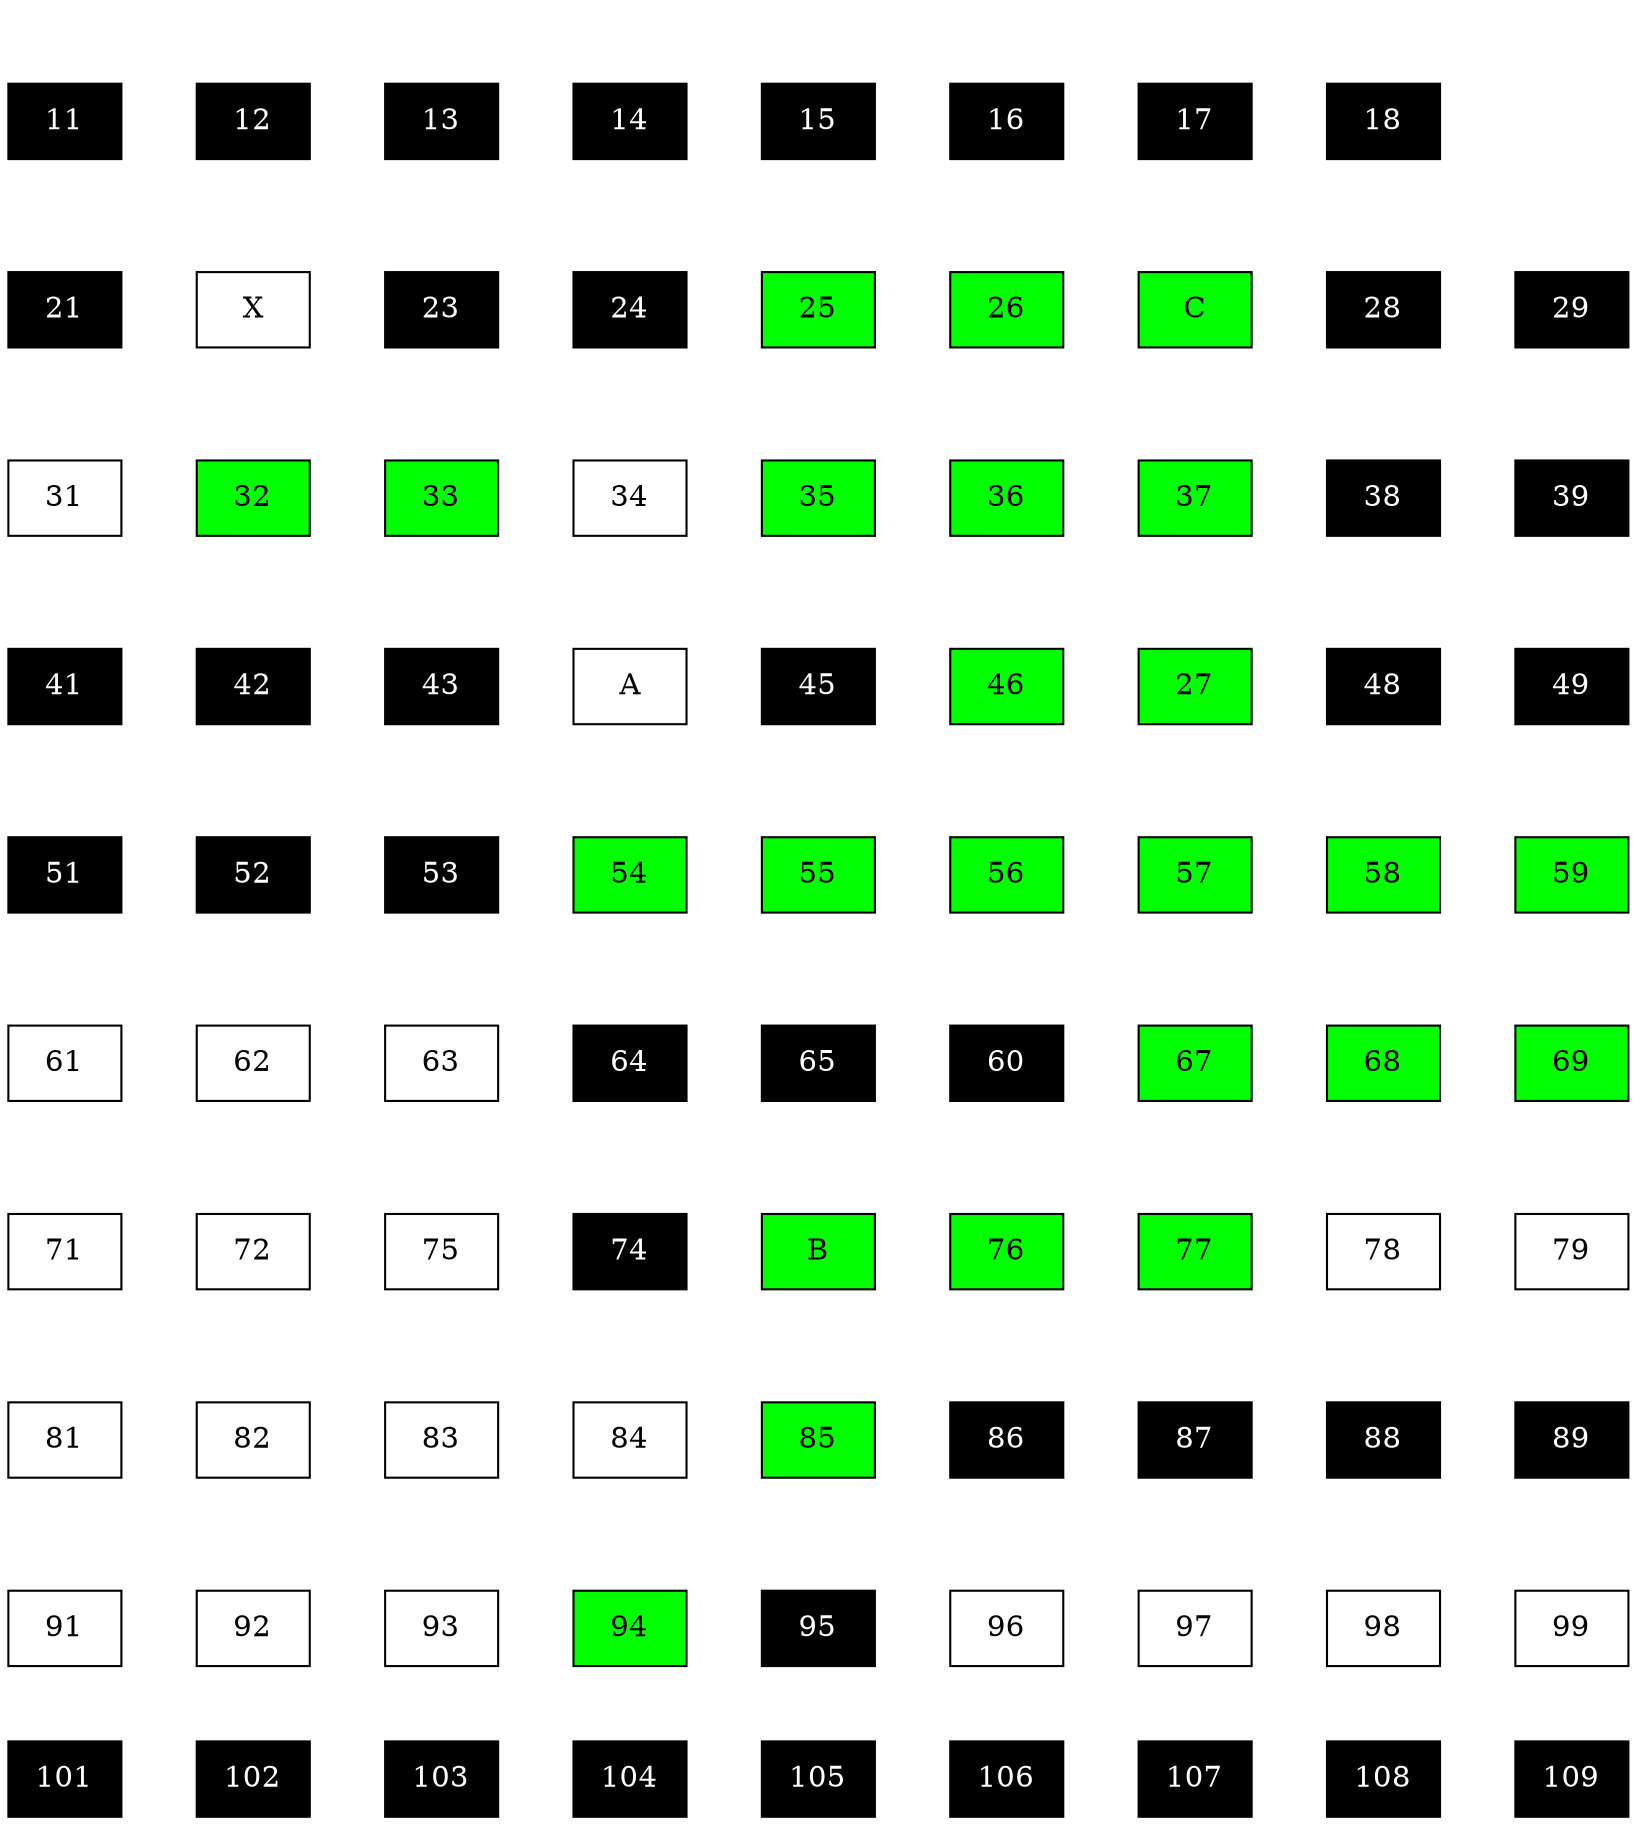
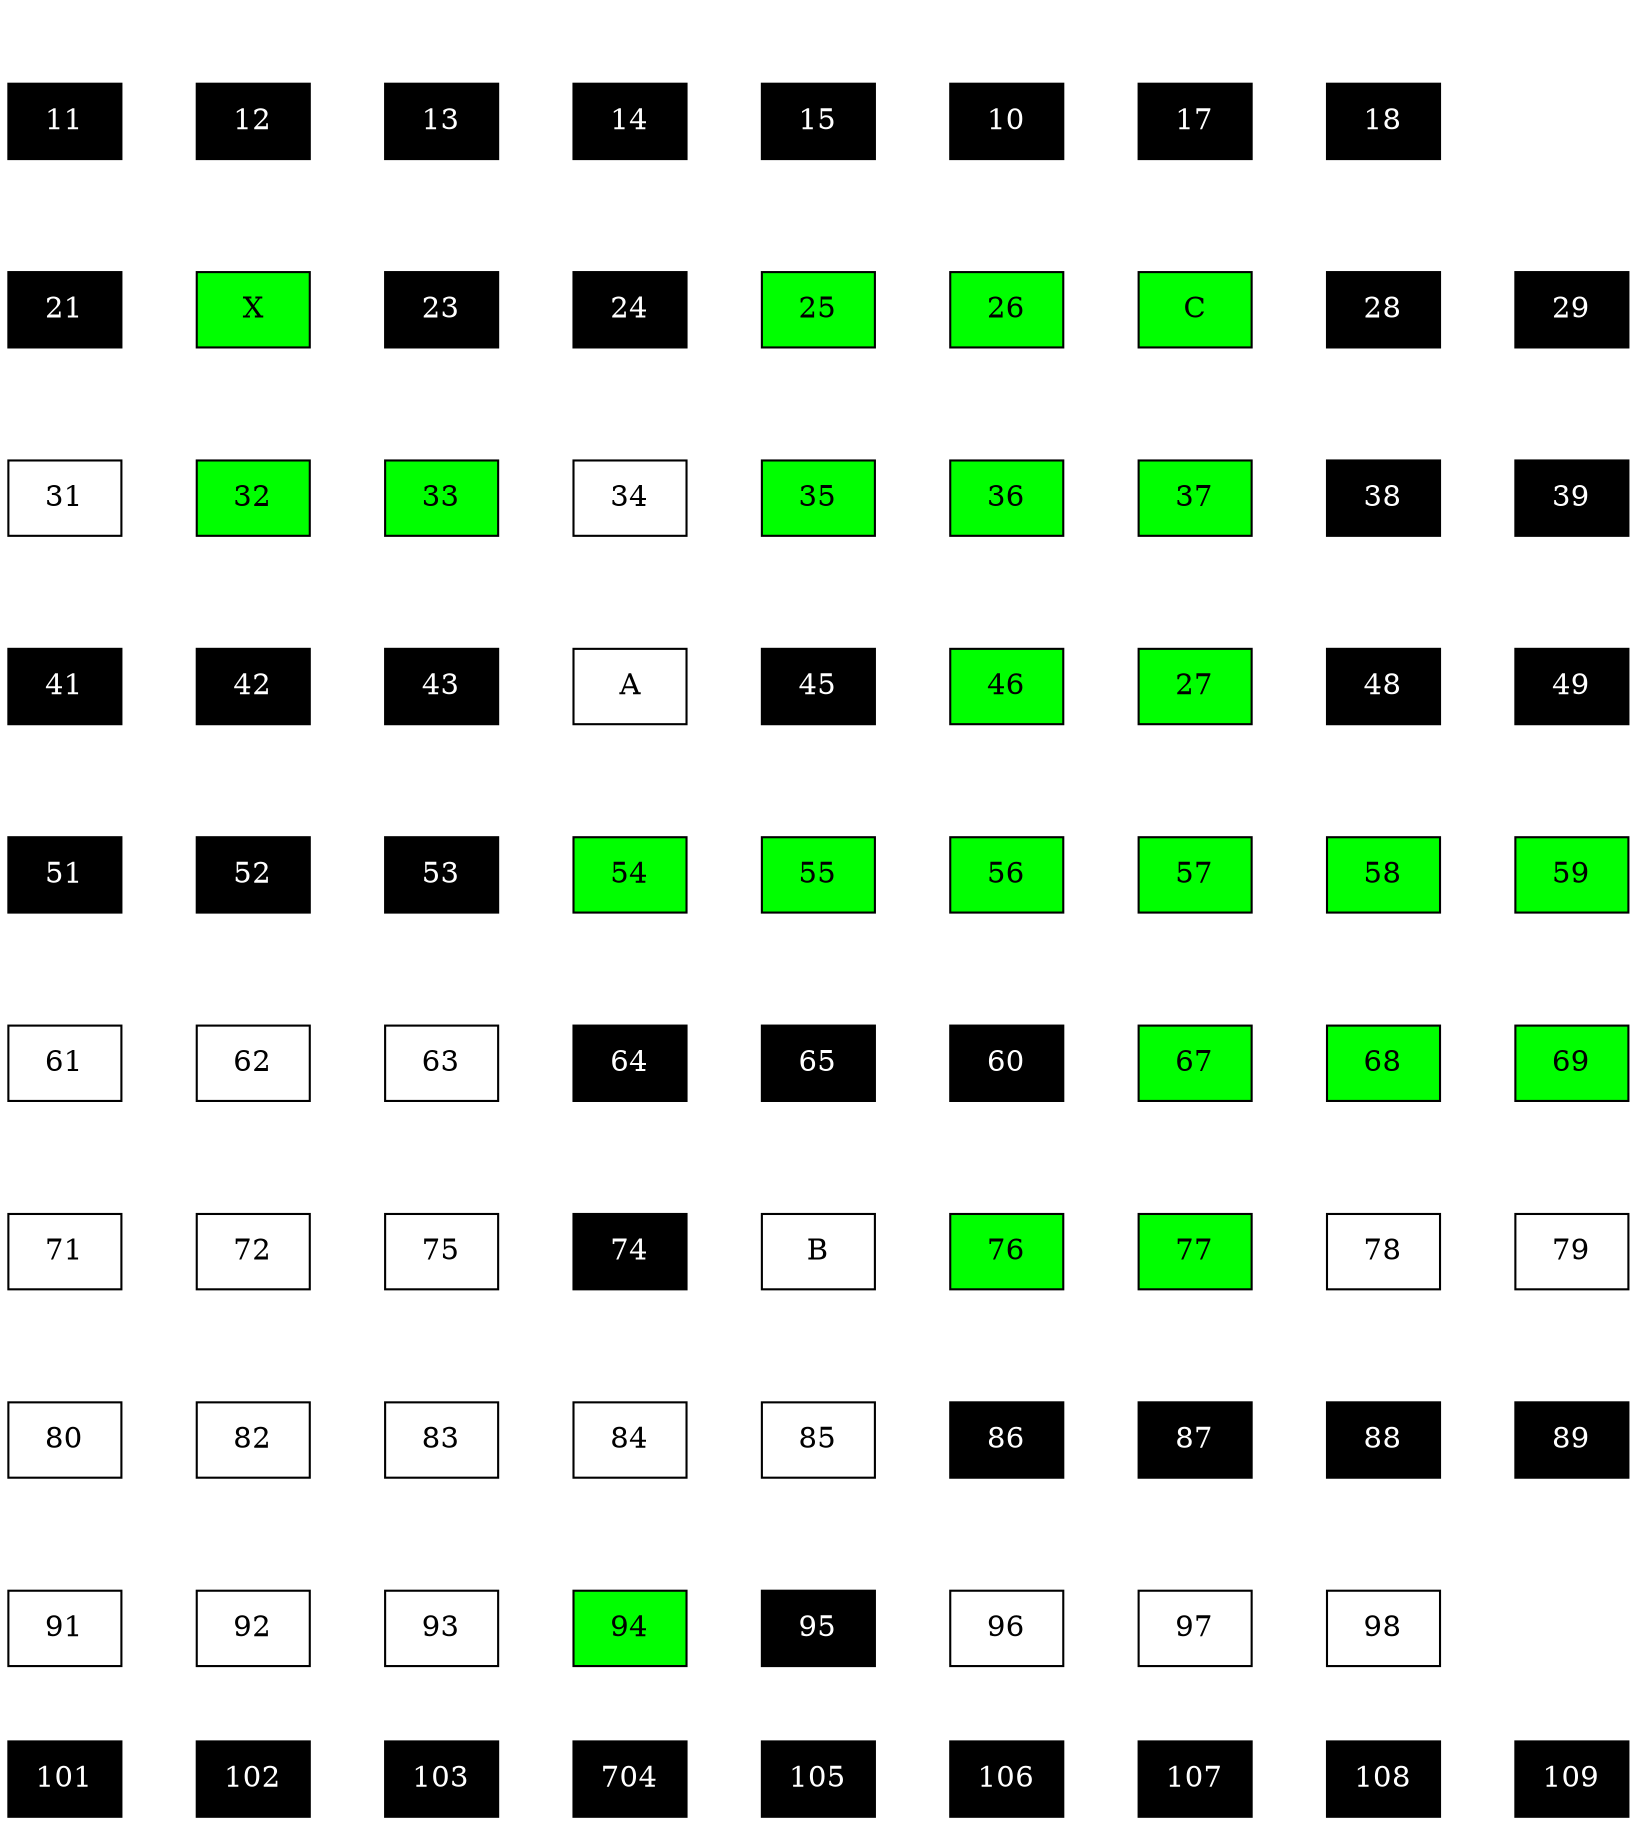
node "16": label "16" -> "10"
node "X": fillcolor white -> green
node "B": fillcolor green -> white
node "81": label "81" -> "80"
node "85": fillcolor green -> white
node "99": removed
node "104": label "104" -> "704"
